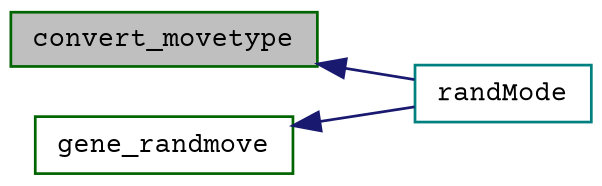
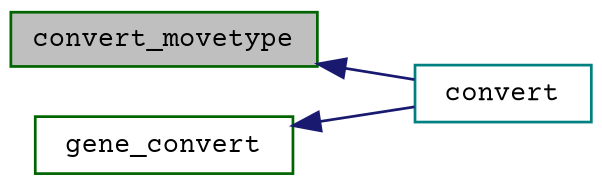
node "randMode": label "randMode" -> "convert"
node "gene_randmove": label "gene_randmove" -> "gene_convert"
